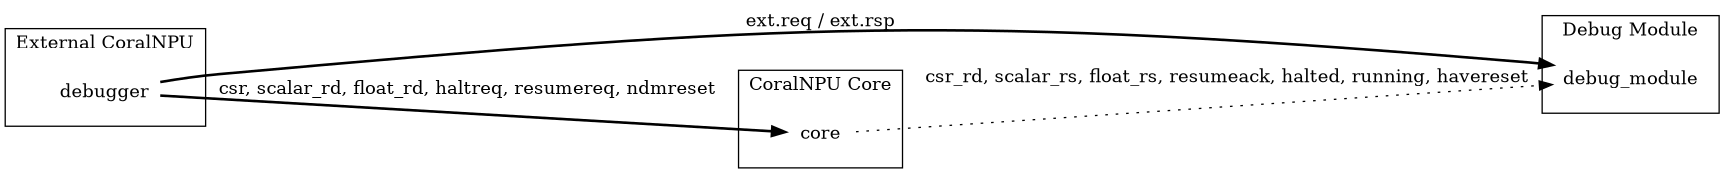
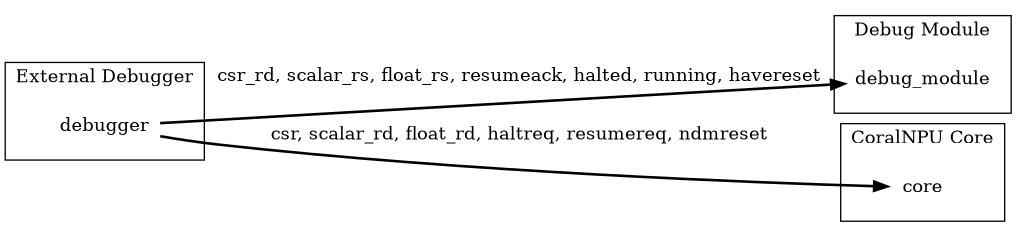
edge "debugger" -> "debug_module": label "ext.req / ext.rsp" -> "csr_rd, scalar_rs, float_rs, resumeack, halted, running, havereset"
cluster "External CoralNPU": label "External CoralNPU" -> "External Debugger"
edge "core" -> "debug_module": removed, label "csr_rd, scalar_rs, float_rs, resumeack, halted, running, havereset"
